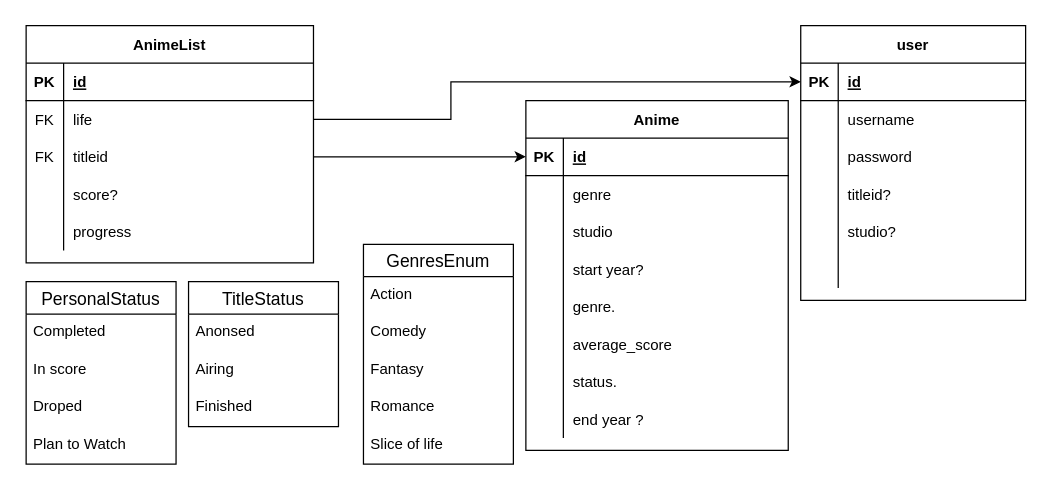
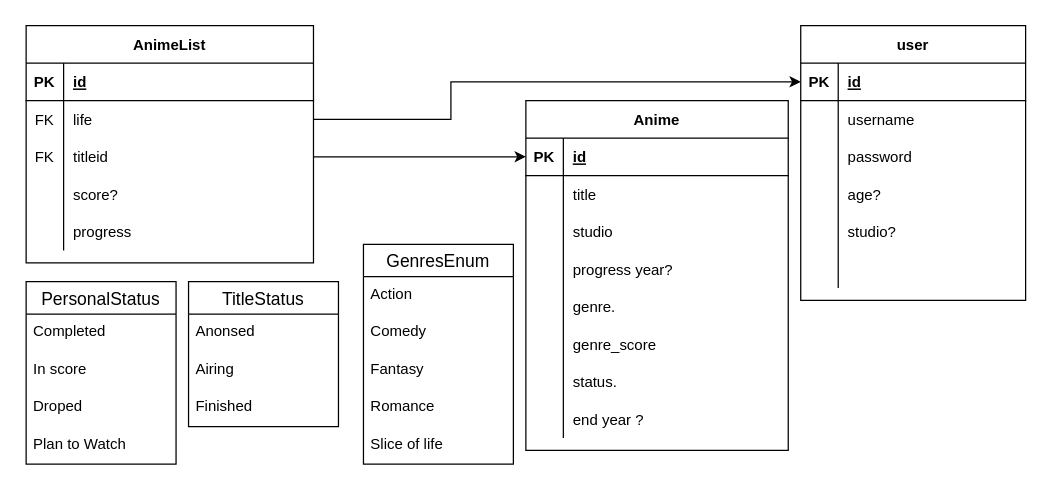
node "genre": label "genre" -> "title"
node "titleid?": label "titleid?" -> "age?"
node "start year?": label "start year?" -> "progress year?"
node "average_score": label "average_score" -> "genre_score"
